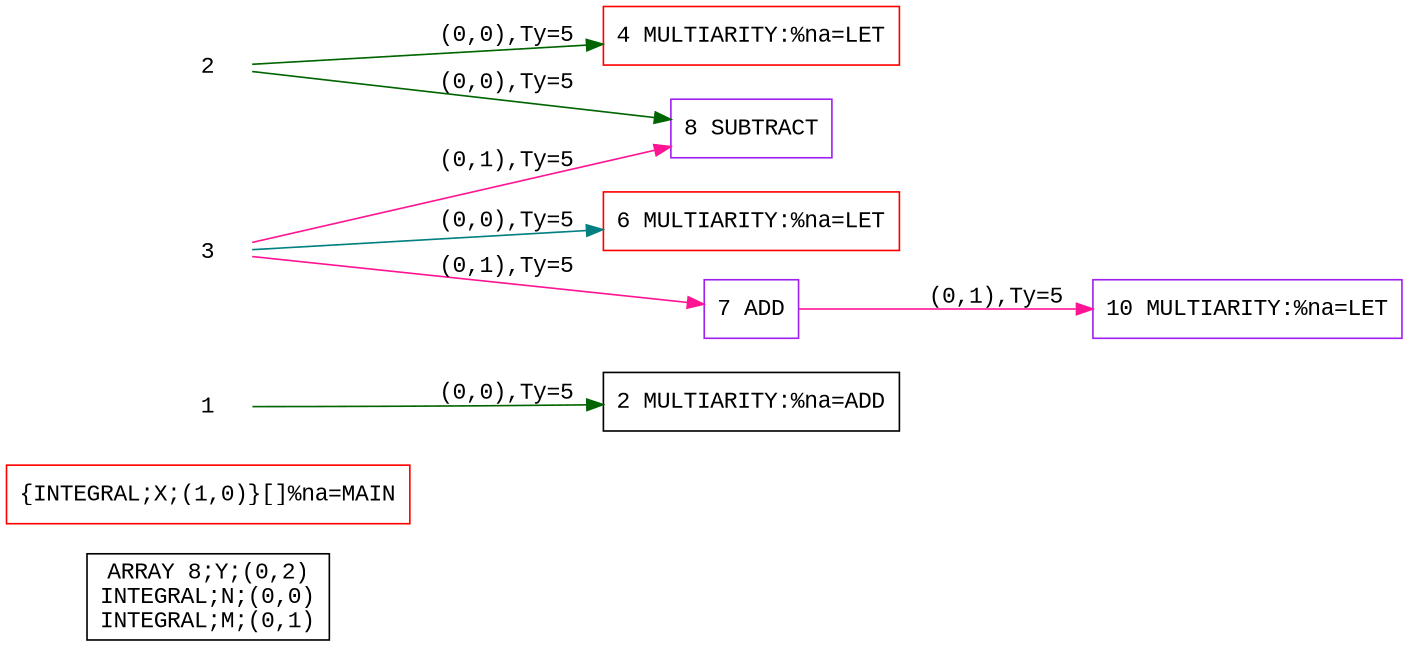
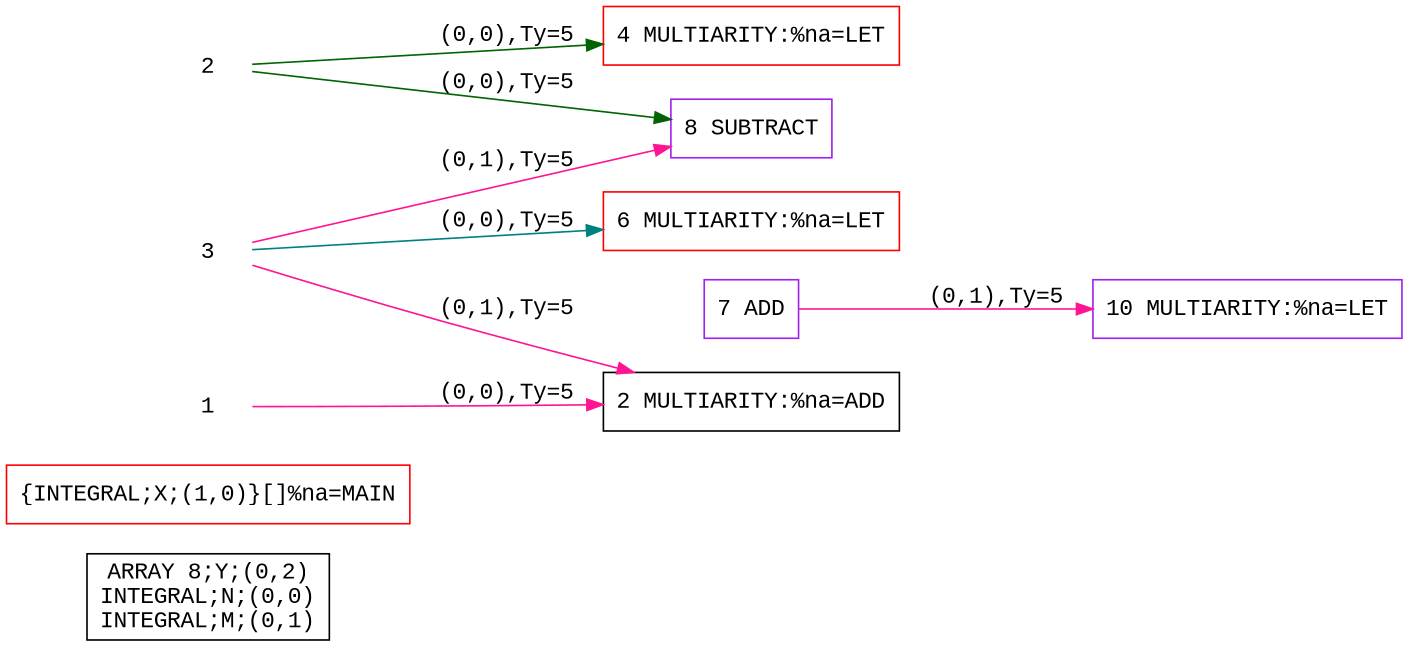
edge "3" -> "7 ADD": now "3" -> "2 MULTIARITY:%na=ADD"
edge "1" -> "2 MULTIARITY:%na=ADD": color darkgreen -> deeppink
